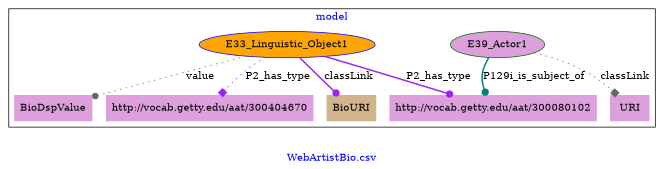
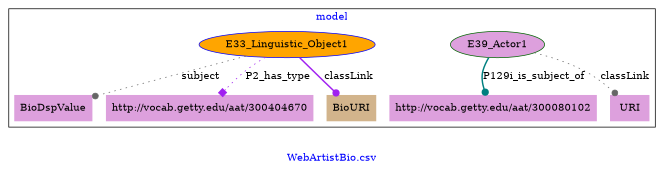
edge "E39_Actor1" -> "URI": arrowhead box -> dot
edge "E33_Linguistic_Object1" -> "http://vocab.getty.edu/aat/300080102": removed, label "P2_has_type"
edge "E33_Linguistic_Object1" -> "BioDspValue": label "value" -> "subject"
